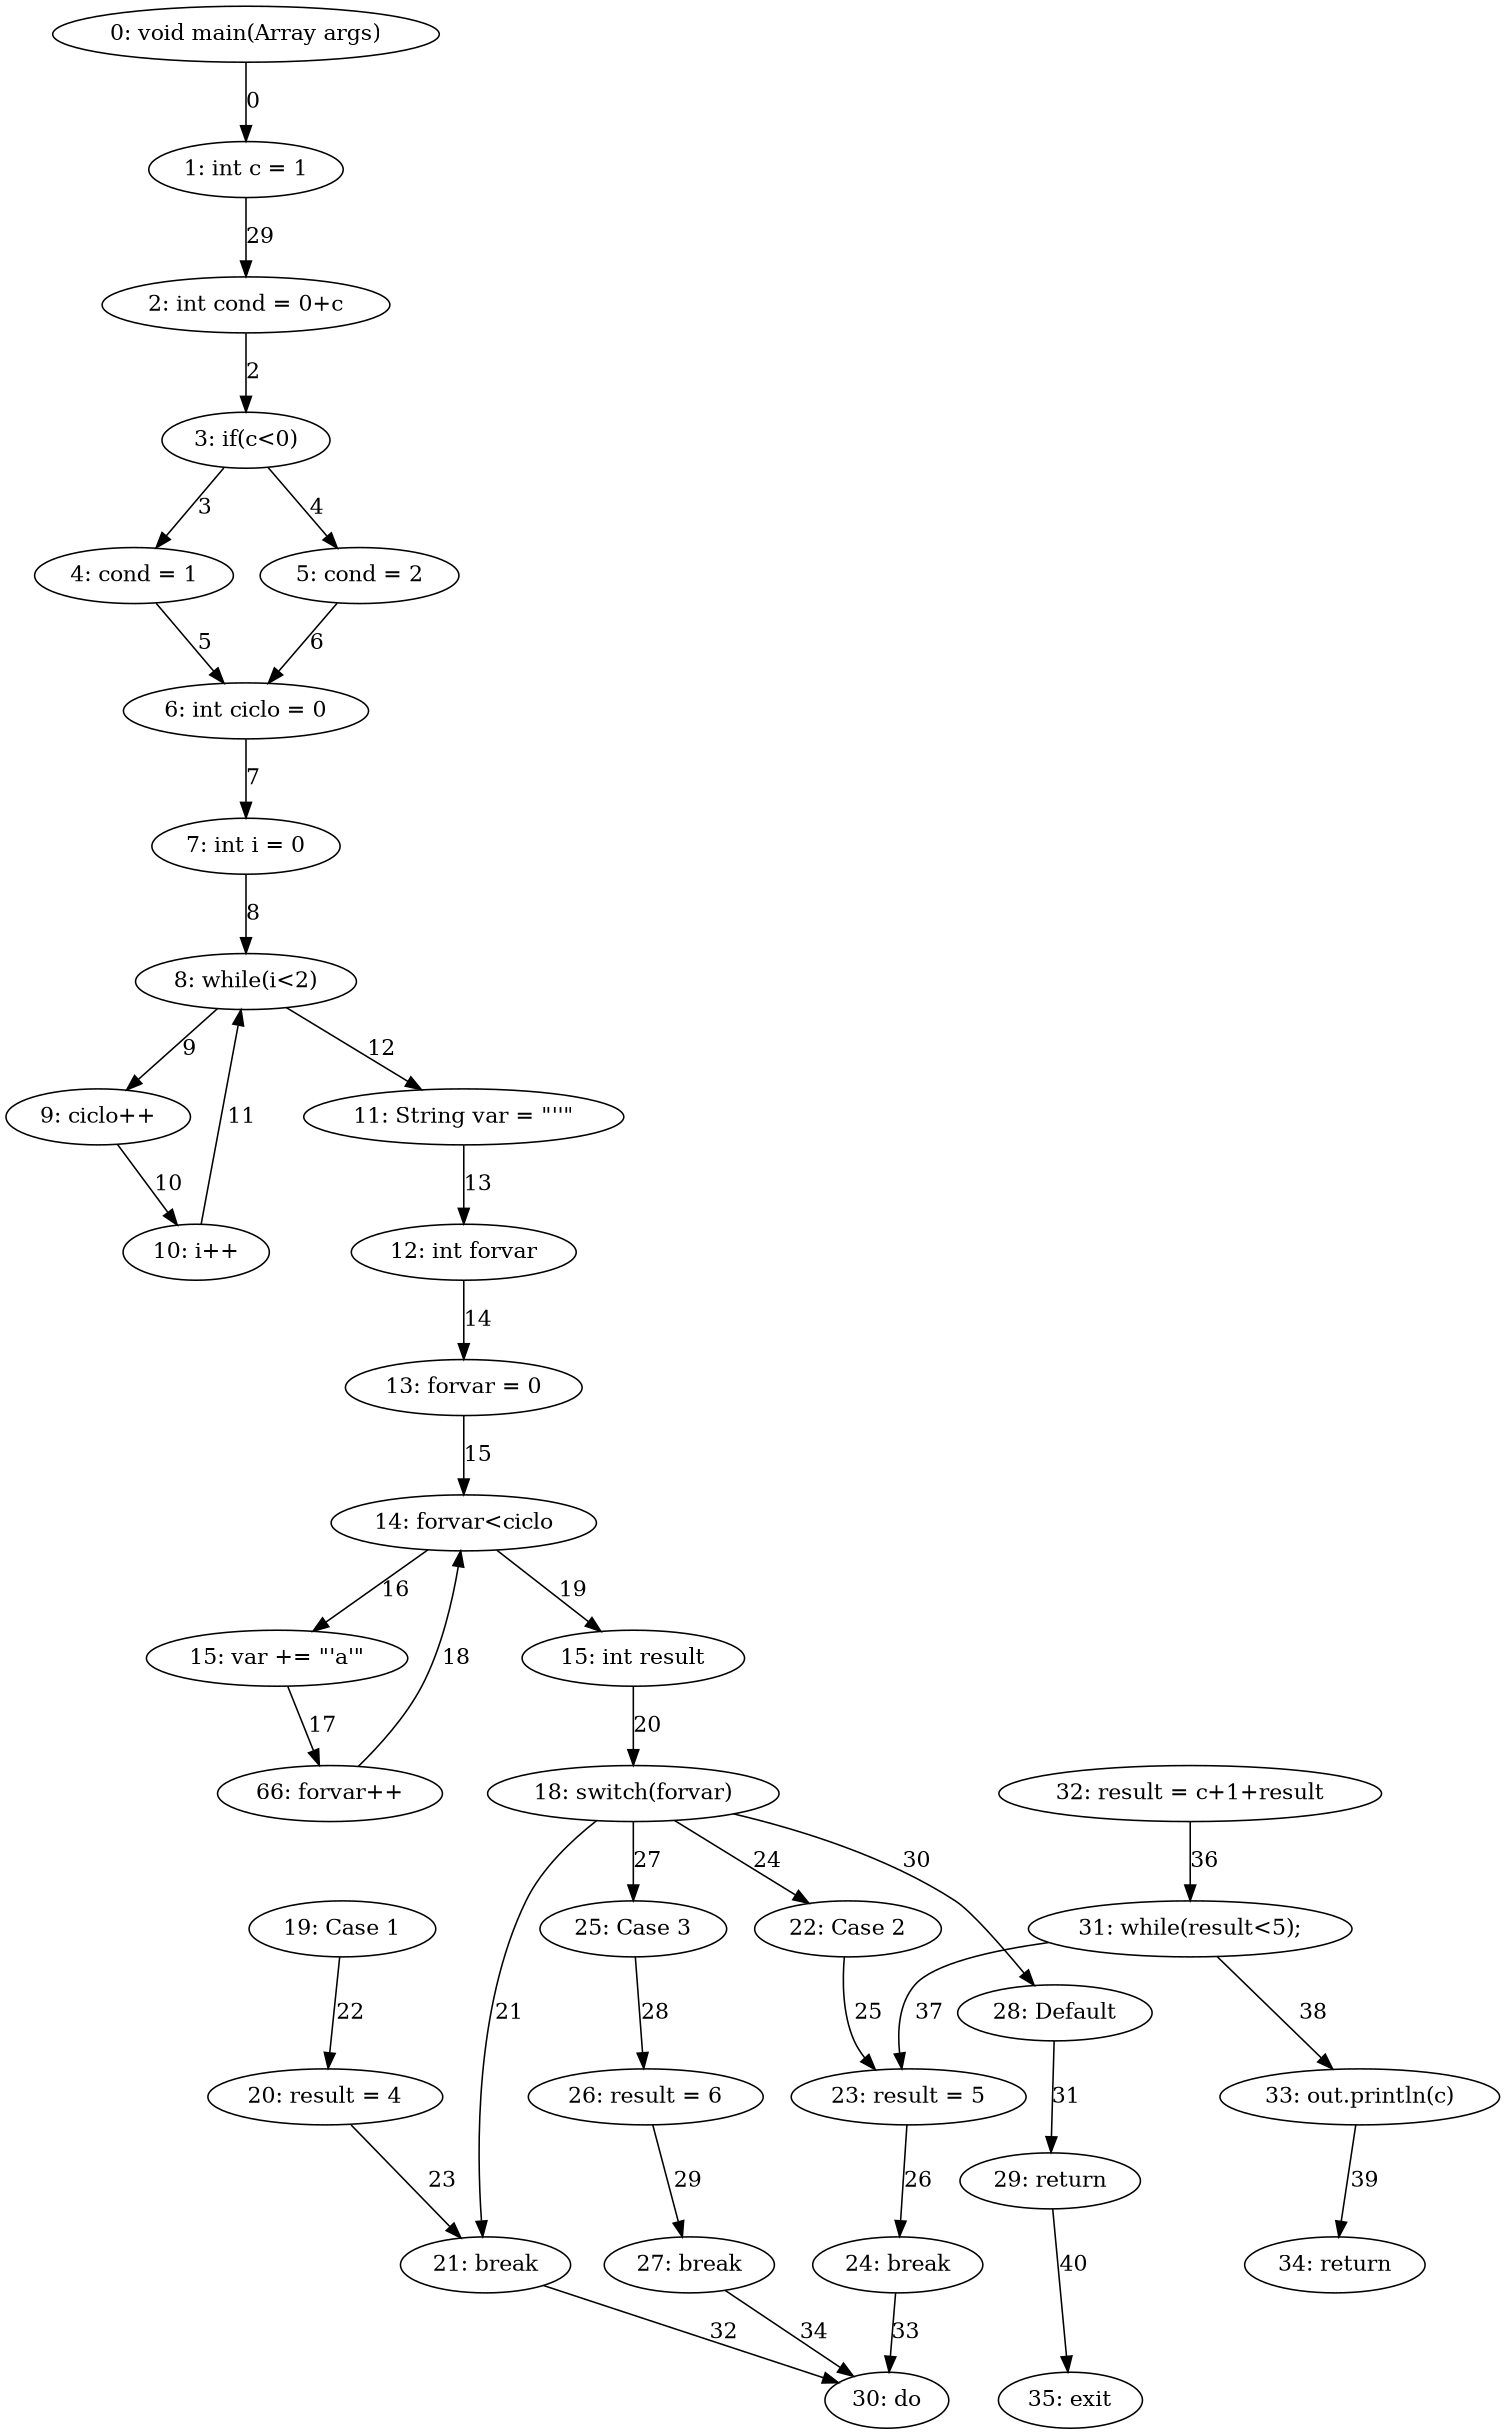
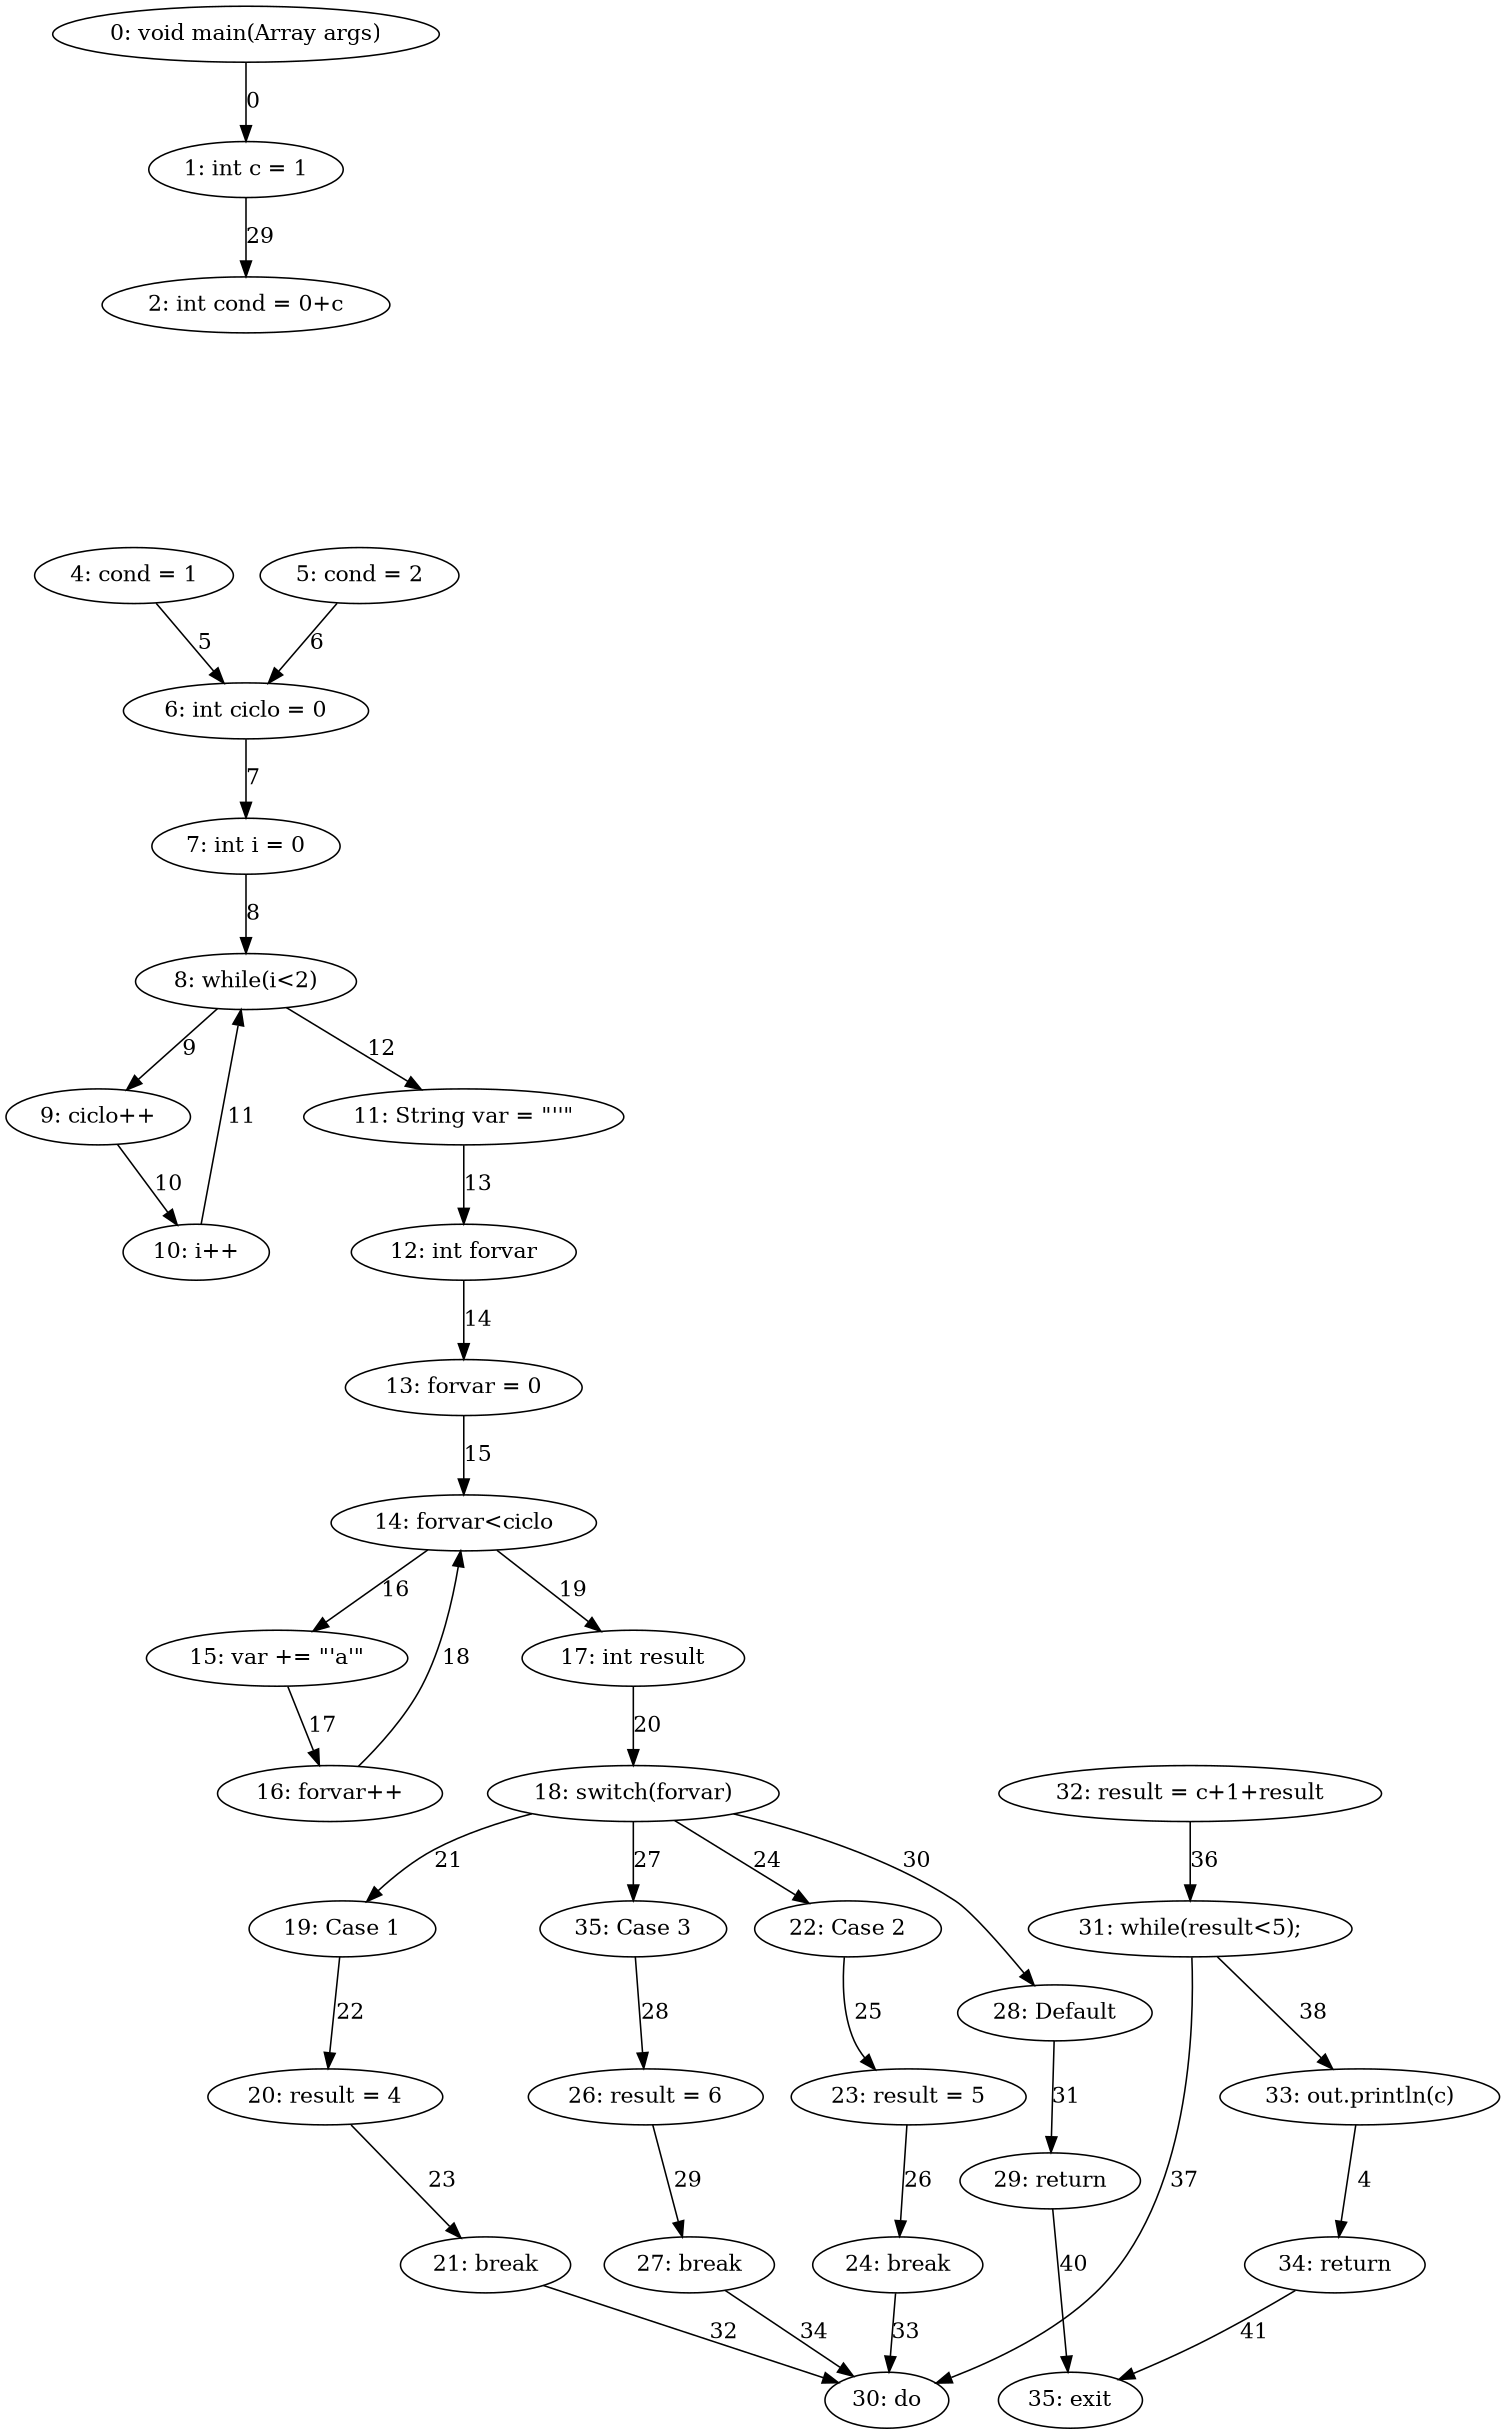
node "3: if(c<0)": removed
node "15: int result": label "15: int result" -> "17: int result"
node "66: forvar++": label "66: forvar++" -> "16: forvar++"
node "25: Case 3": label "25: Case 3" -> "35: Case 3"
edge "31: while(result<5);" -> "23: result = 5": now "31: while(result<5);" -> "30: do"
edge "18: switch(forvar)" -> "21: break": now "18: switch(forvar)" -> "19: Case 1"
edge "33: out.println(c)" -> "34: return": label "39" -> "4"
edge "34: return" -> "35: exit": added, label "41"
